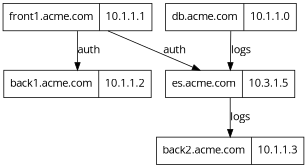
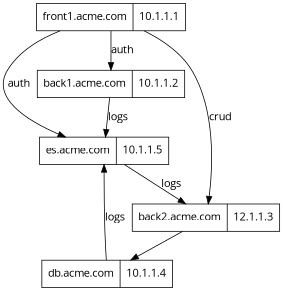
node "db.acme.com": text "10.1.1.0" -> "10.1.1.4"
node "es.acme.com": text "10.3.1.5" -> "10.1.1.5"
edge "front1.acme.com" -> "back2.acme.com": added, label "crud"
edge "back1.acme.com" -> "es.acme.com": added, label "logs"
node "back2.acme.com": text "10.1.1.3" -> "12.1.1.3"
edge "back2.acme.com" -> "db.acme.com": added
